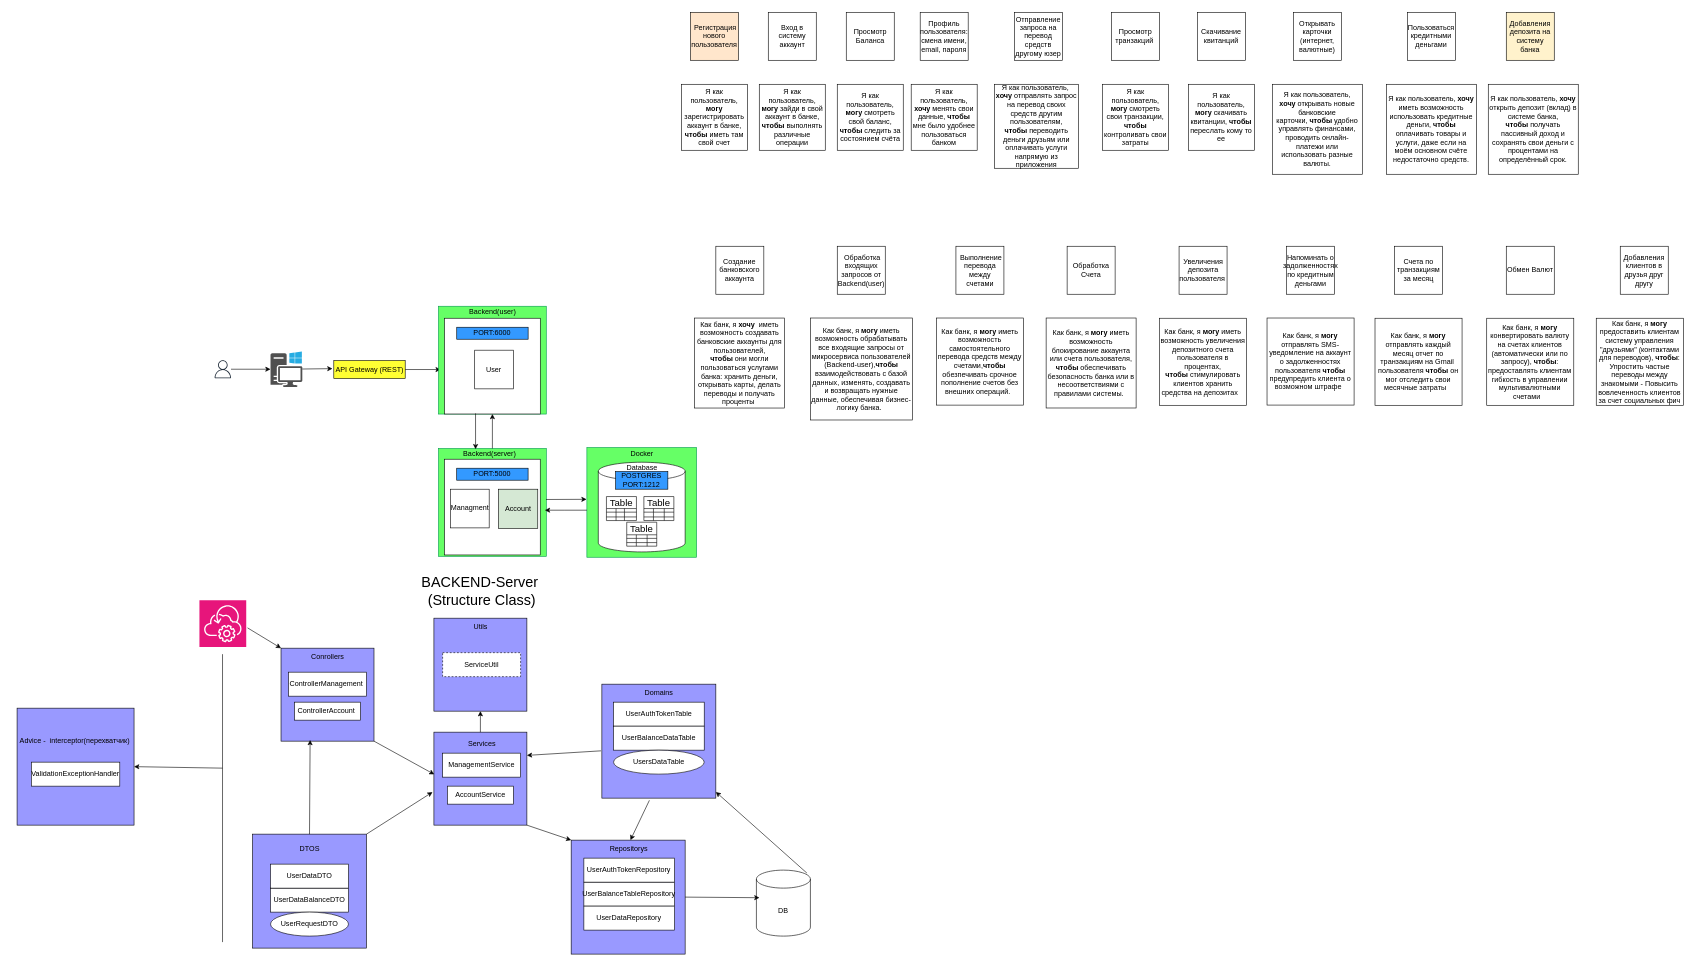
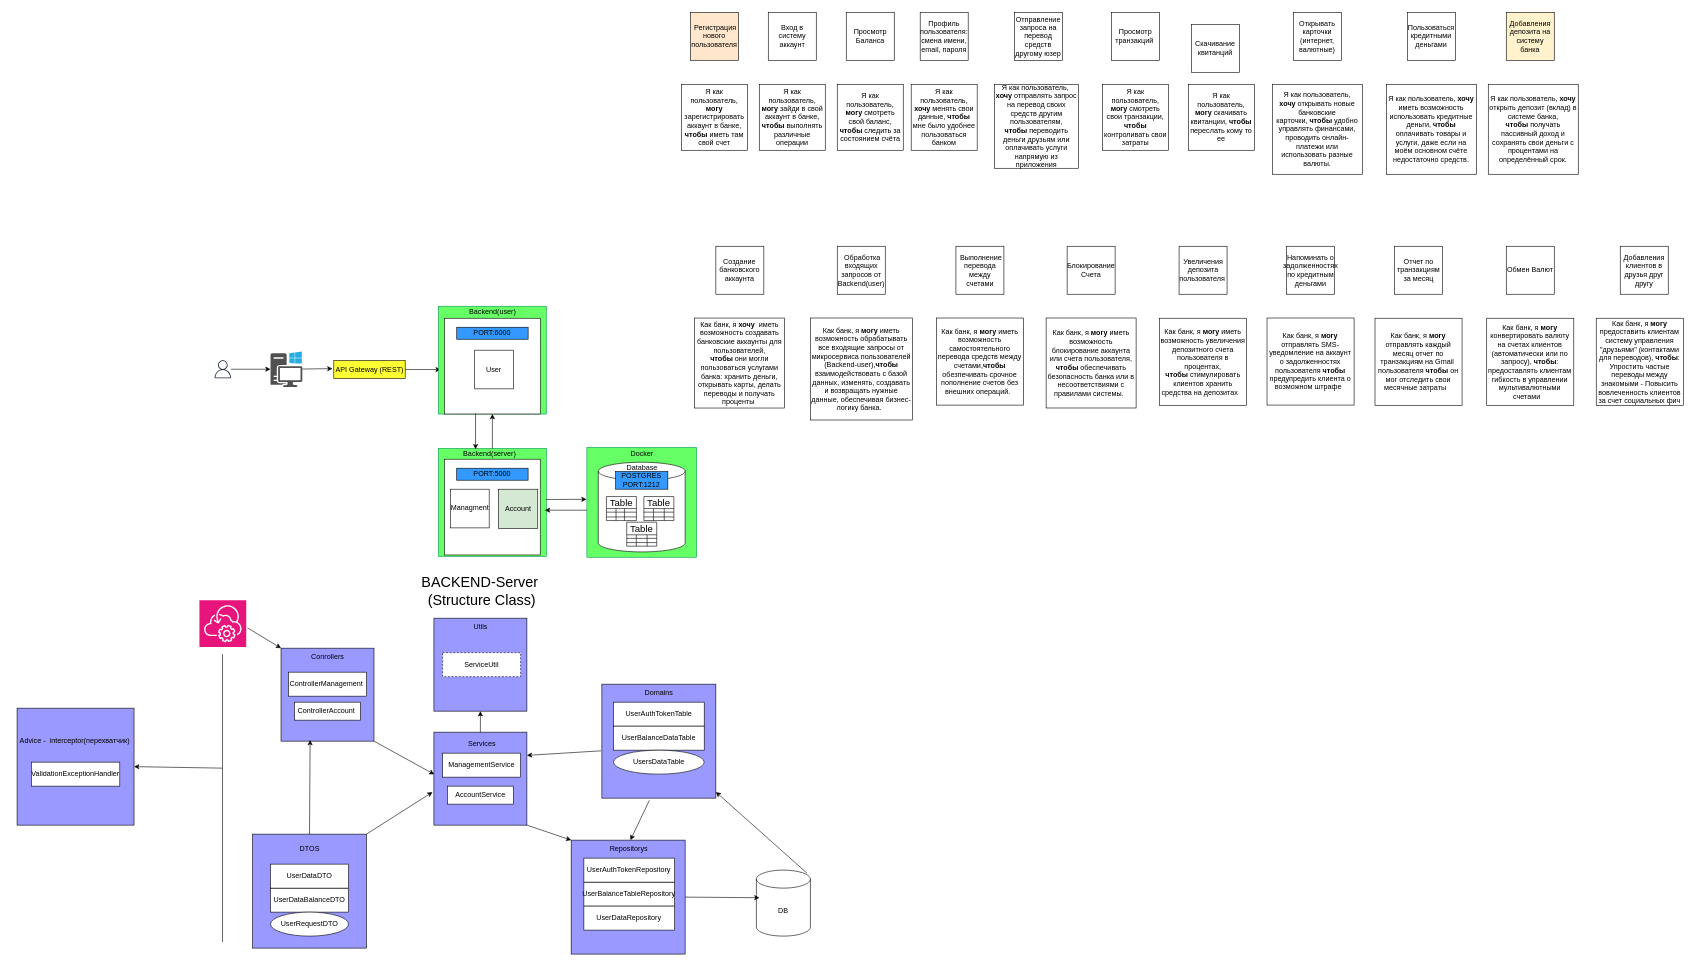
node "Скачивание квитанций": moved (1221, 36) -> (1215, 48)
node "Обработка Счета": label "Обработка Счета" -> "Блокирование Счета"
node "Счета по транзакциям за месяц": label "Счета по транзакциям за месяц" -> "Отчет по транзакциям за месяц"
